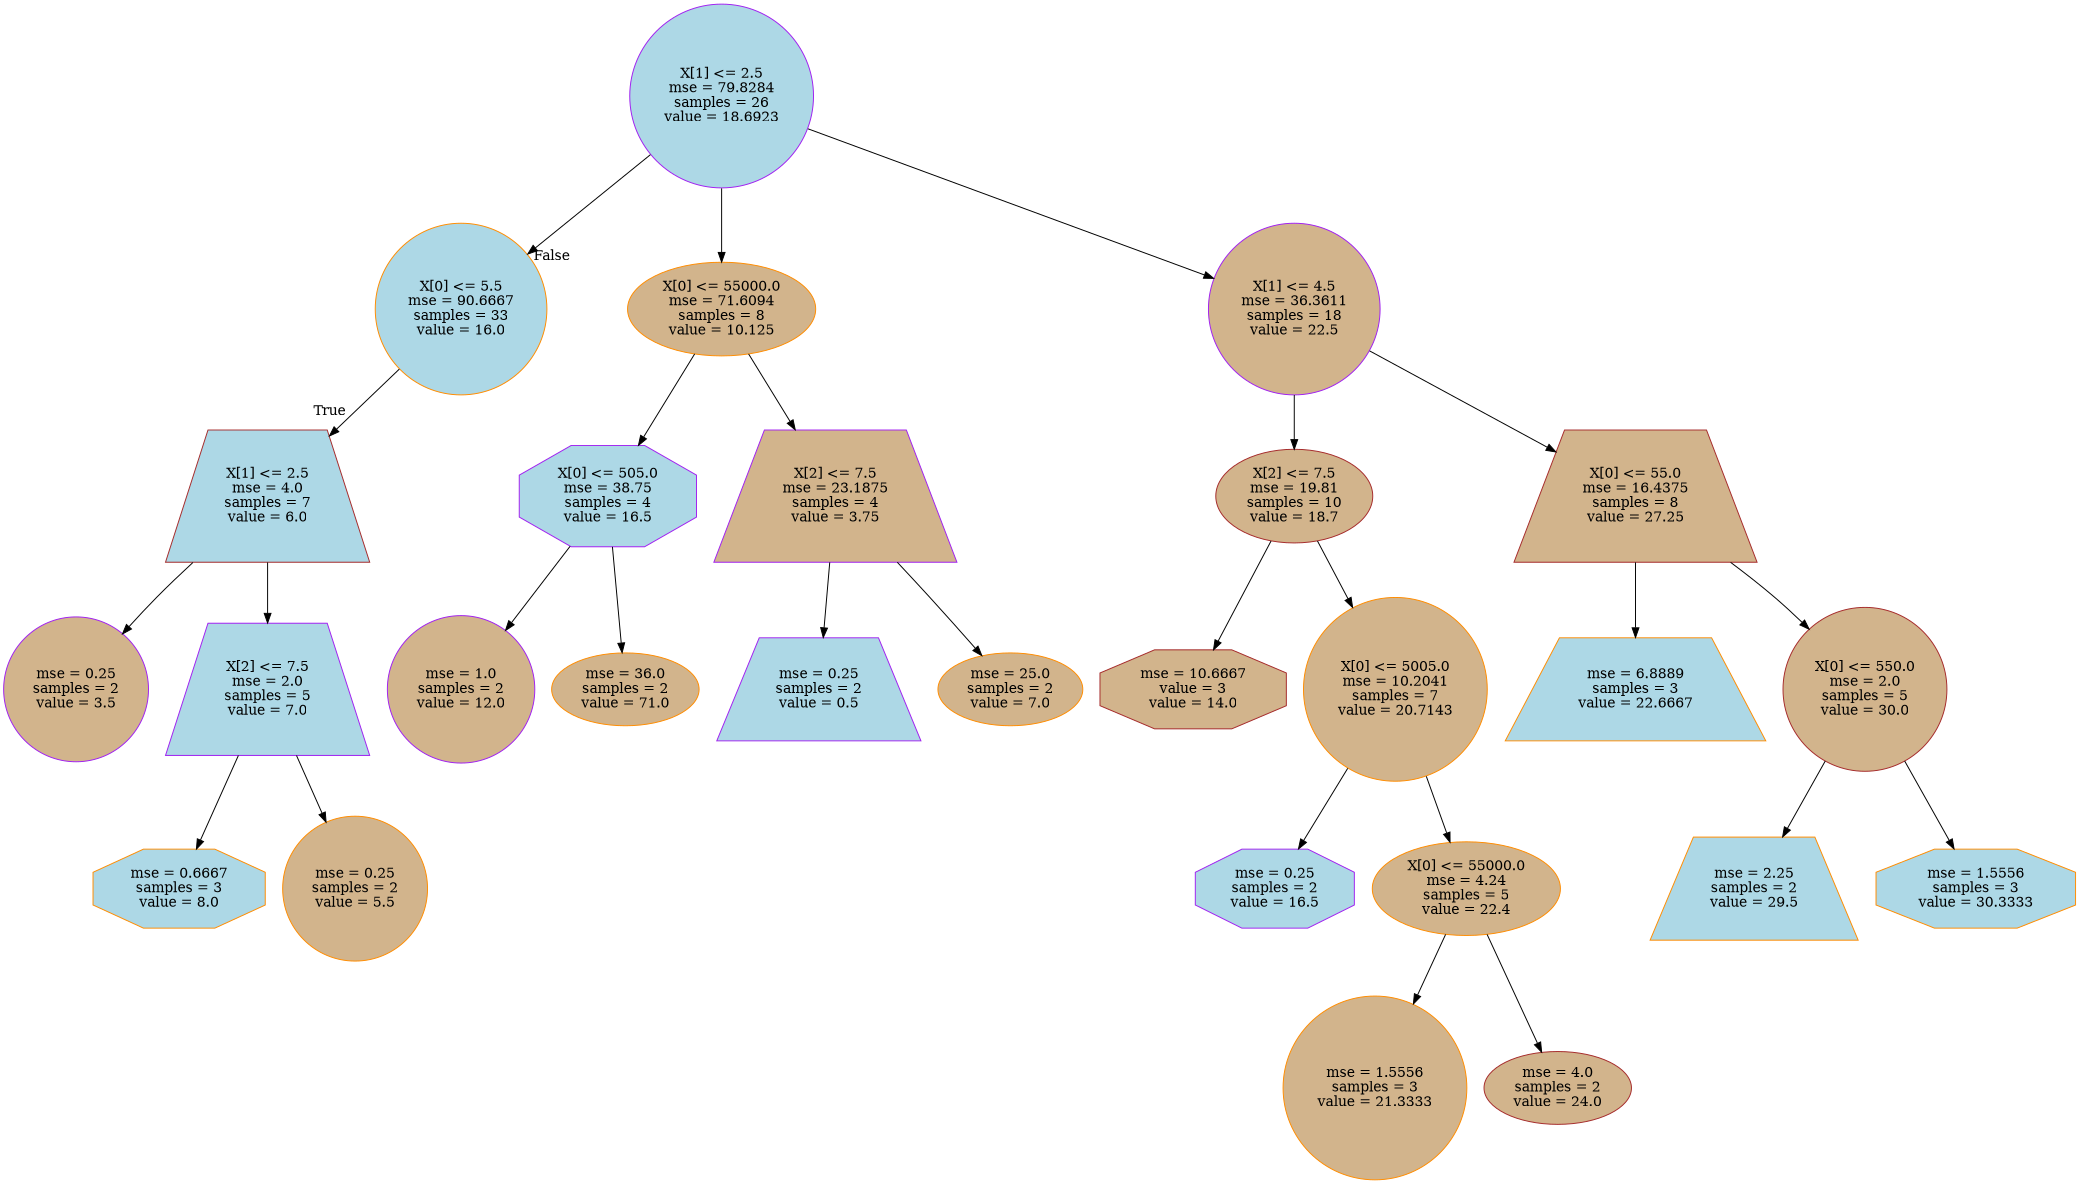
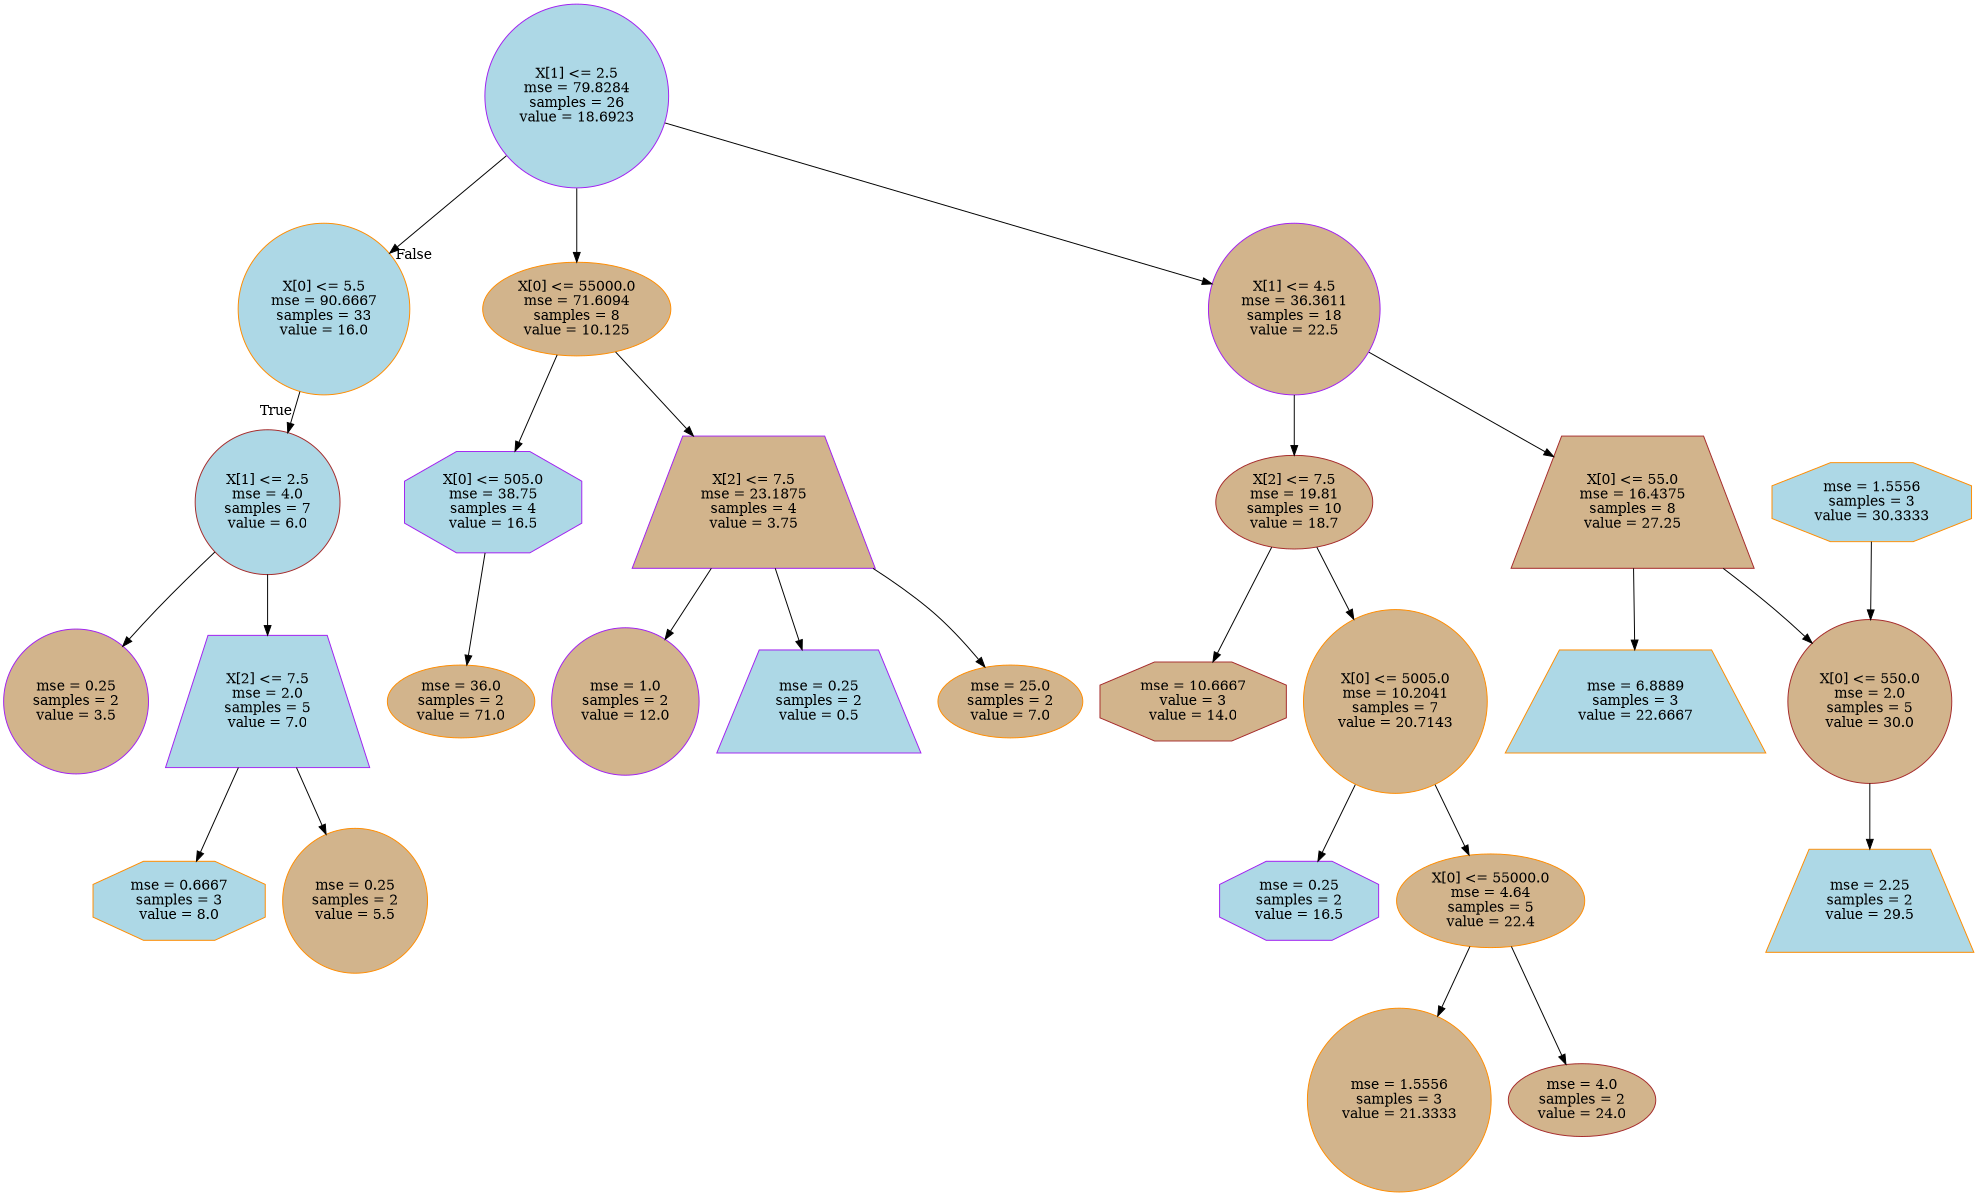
node "X[1] <= 2.5 mse = 4.0 samples = 7 value = 6.0": shape trapezium -> circle
edge "X[0] <= 505.0 mse = 38.75 samples = 4 value = 16.5" -> "mse = 1.0 samples = 2 value = 12.0": now "X[2] <= 7.5 mse = 23.1875 samples = 4 value = 3.75" -> "mse = 1.0 samples = 2 value = 12.0"
edge "X[0] <= 550.0 mse = 2.0 samples = 5 value = 30.0" -> "mse = 1.5556 samples = 3 value = 30.3333": reversed
node "X[0] <= 55000.0 mse = 4.24 samples = 5 value = 22.4": label "X[0] <= 55000.0 mse = 4.24 samples = 5 value = 22.4" -> "X[0] <= 55000.0 mse = 4.64 samples = 5 value = 22.4"
